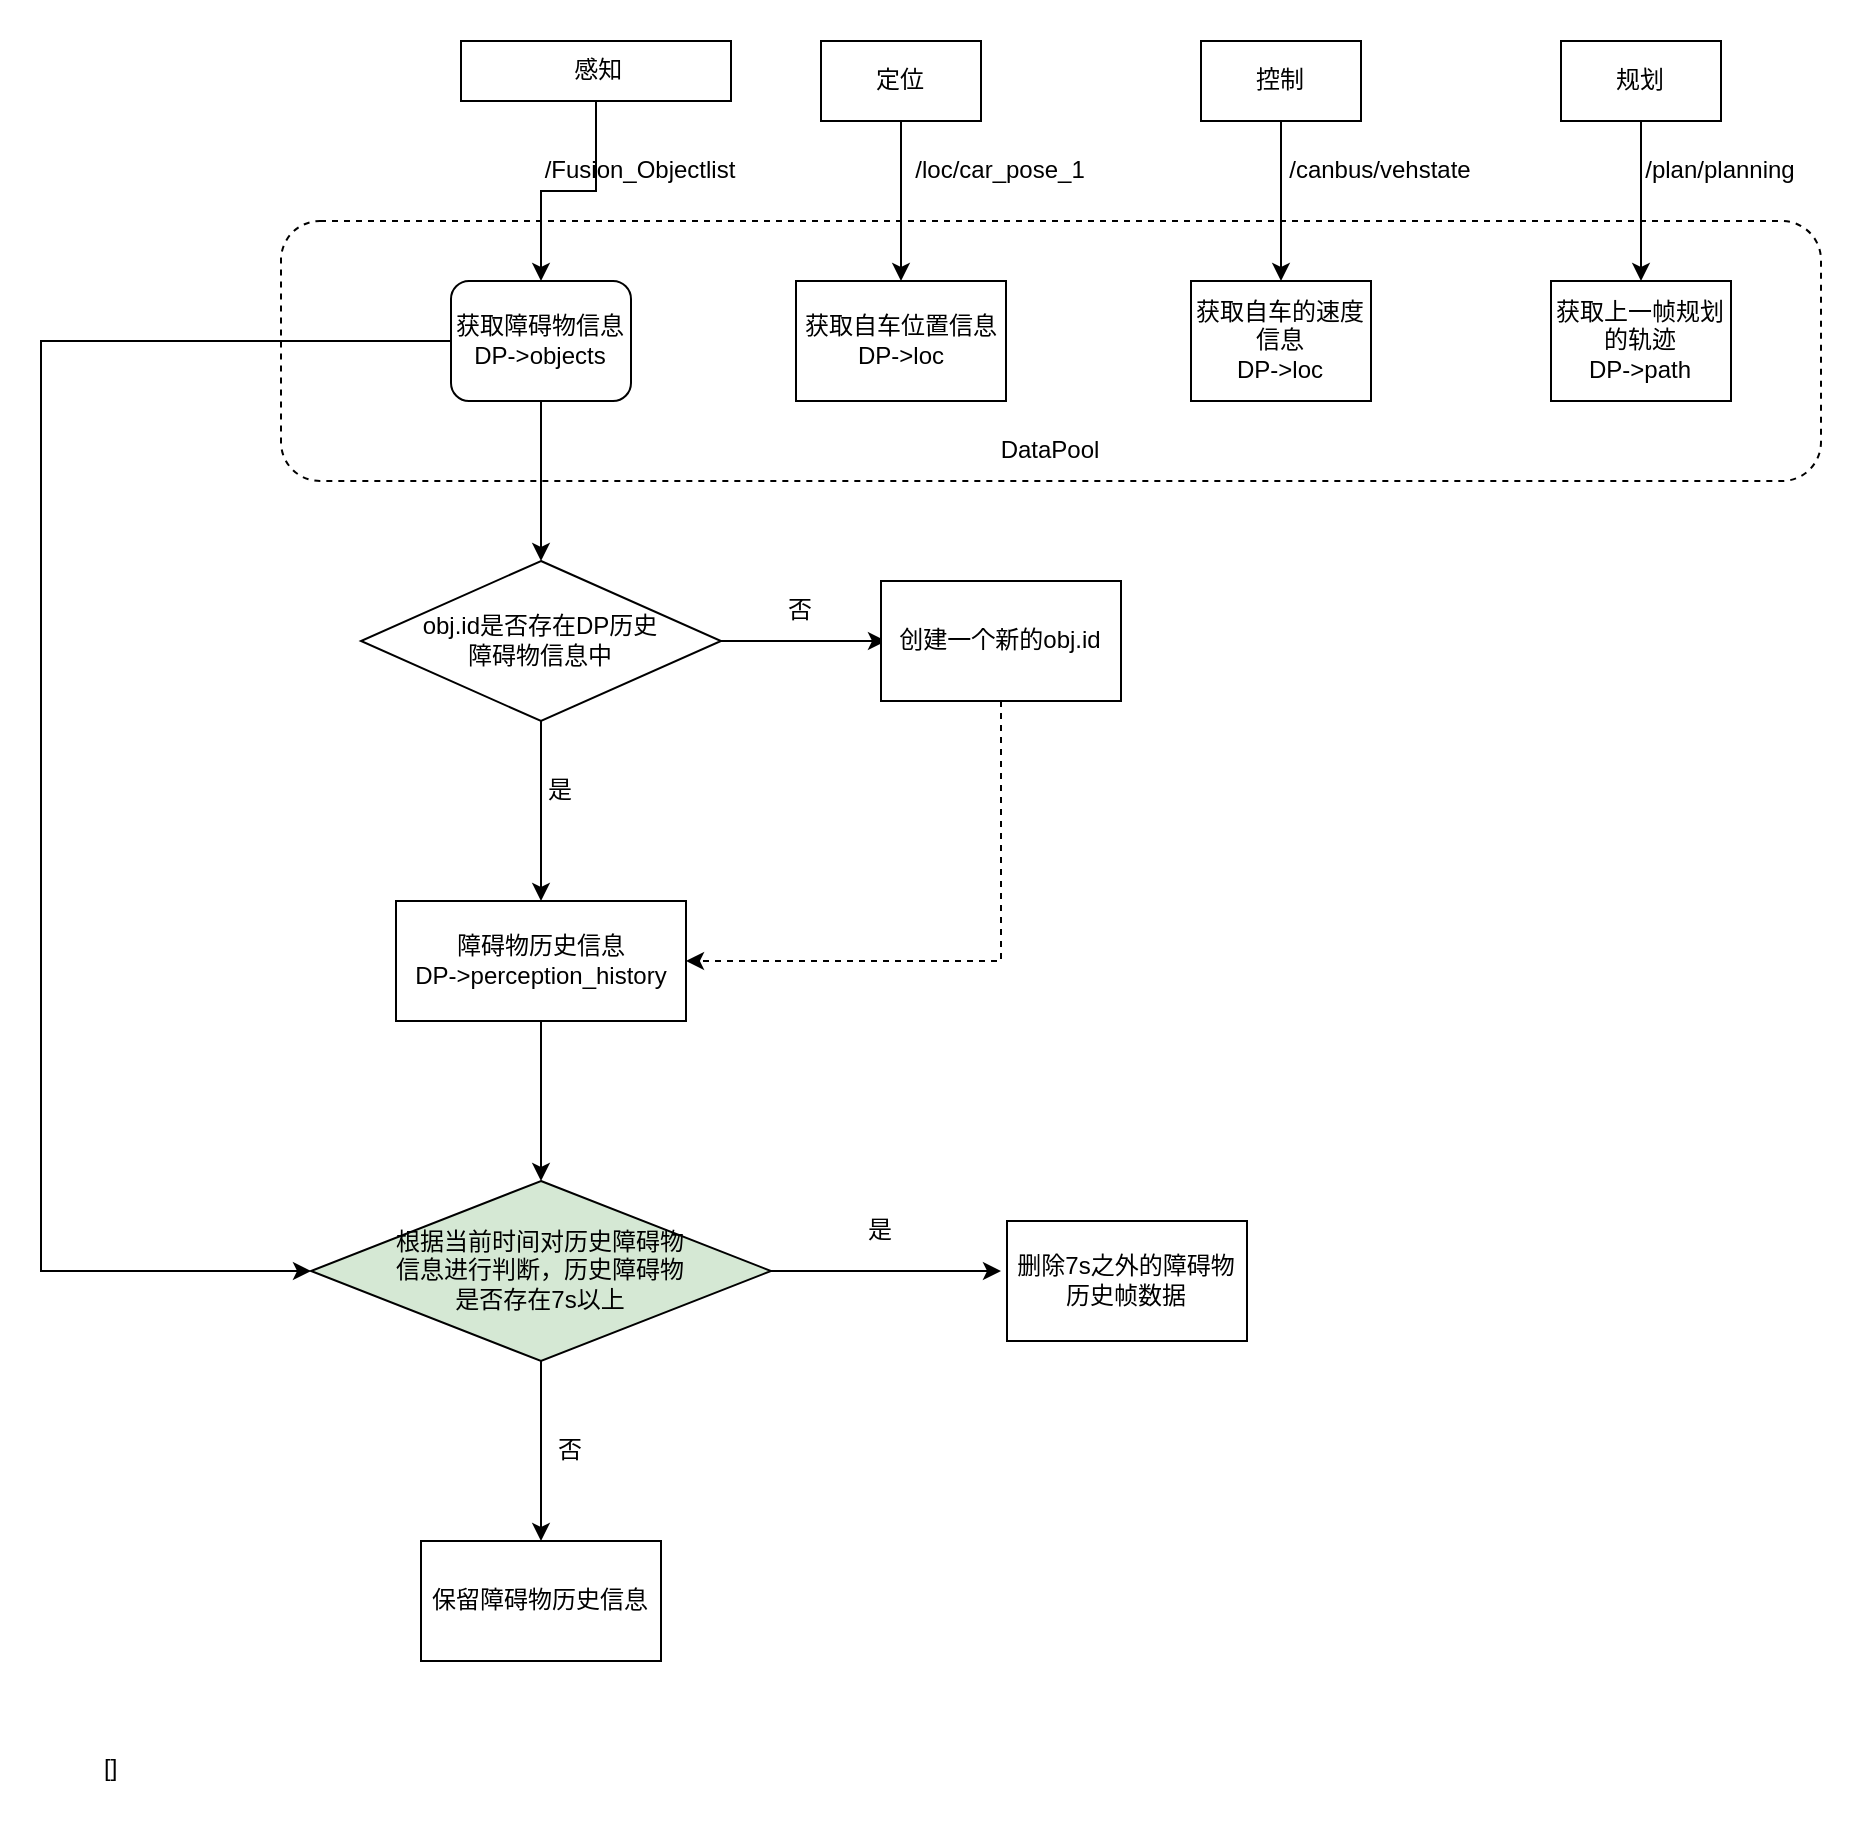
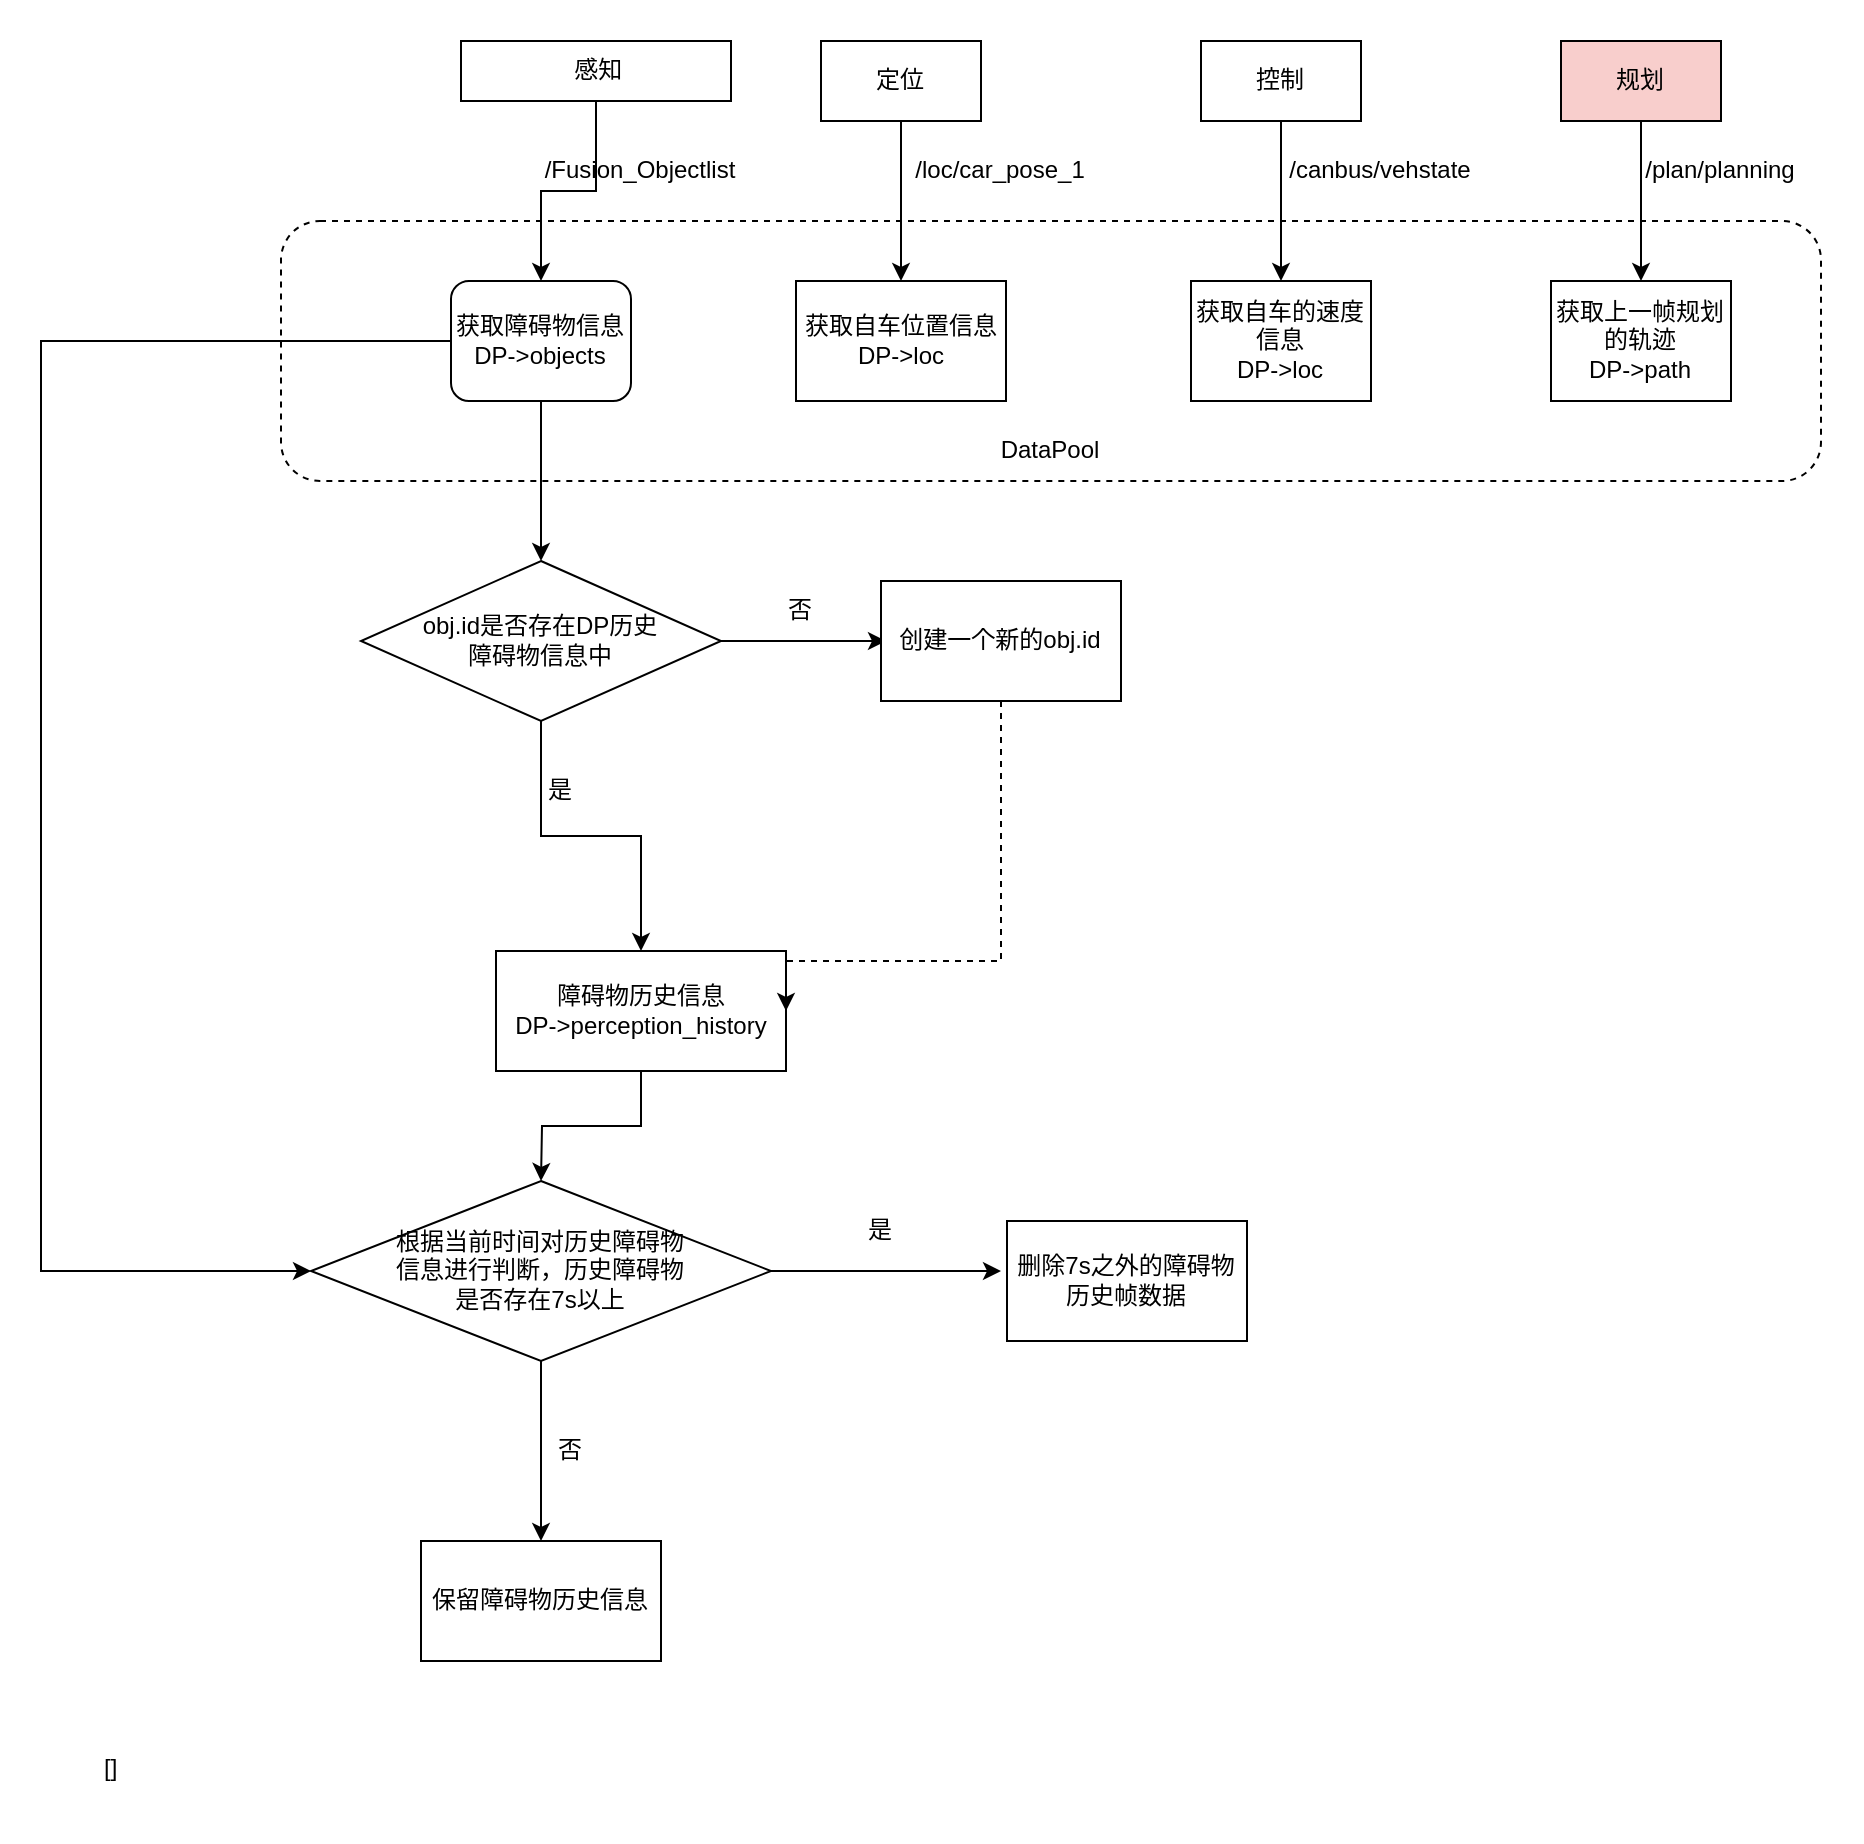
node "规划": fillcolor #ffffff -> #f8cecc
node "障碍物历史信息 DP->perception_history": moved (541, 961) -> (641, 1011)
node "根据当前时间对历史障碍物 信息进行判断，历史障碍物 是否存在7s以上": fillcolor #d5e8d4 -> #ffffff
